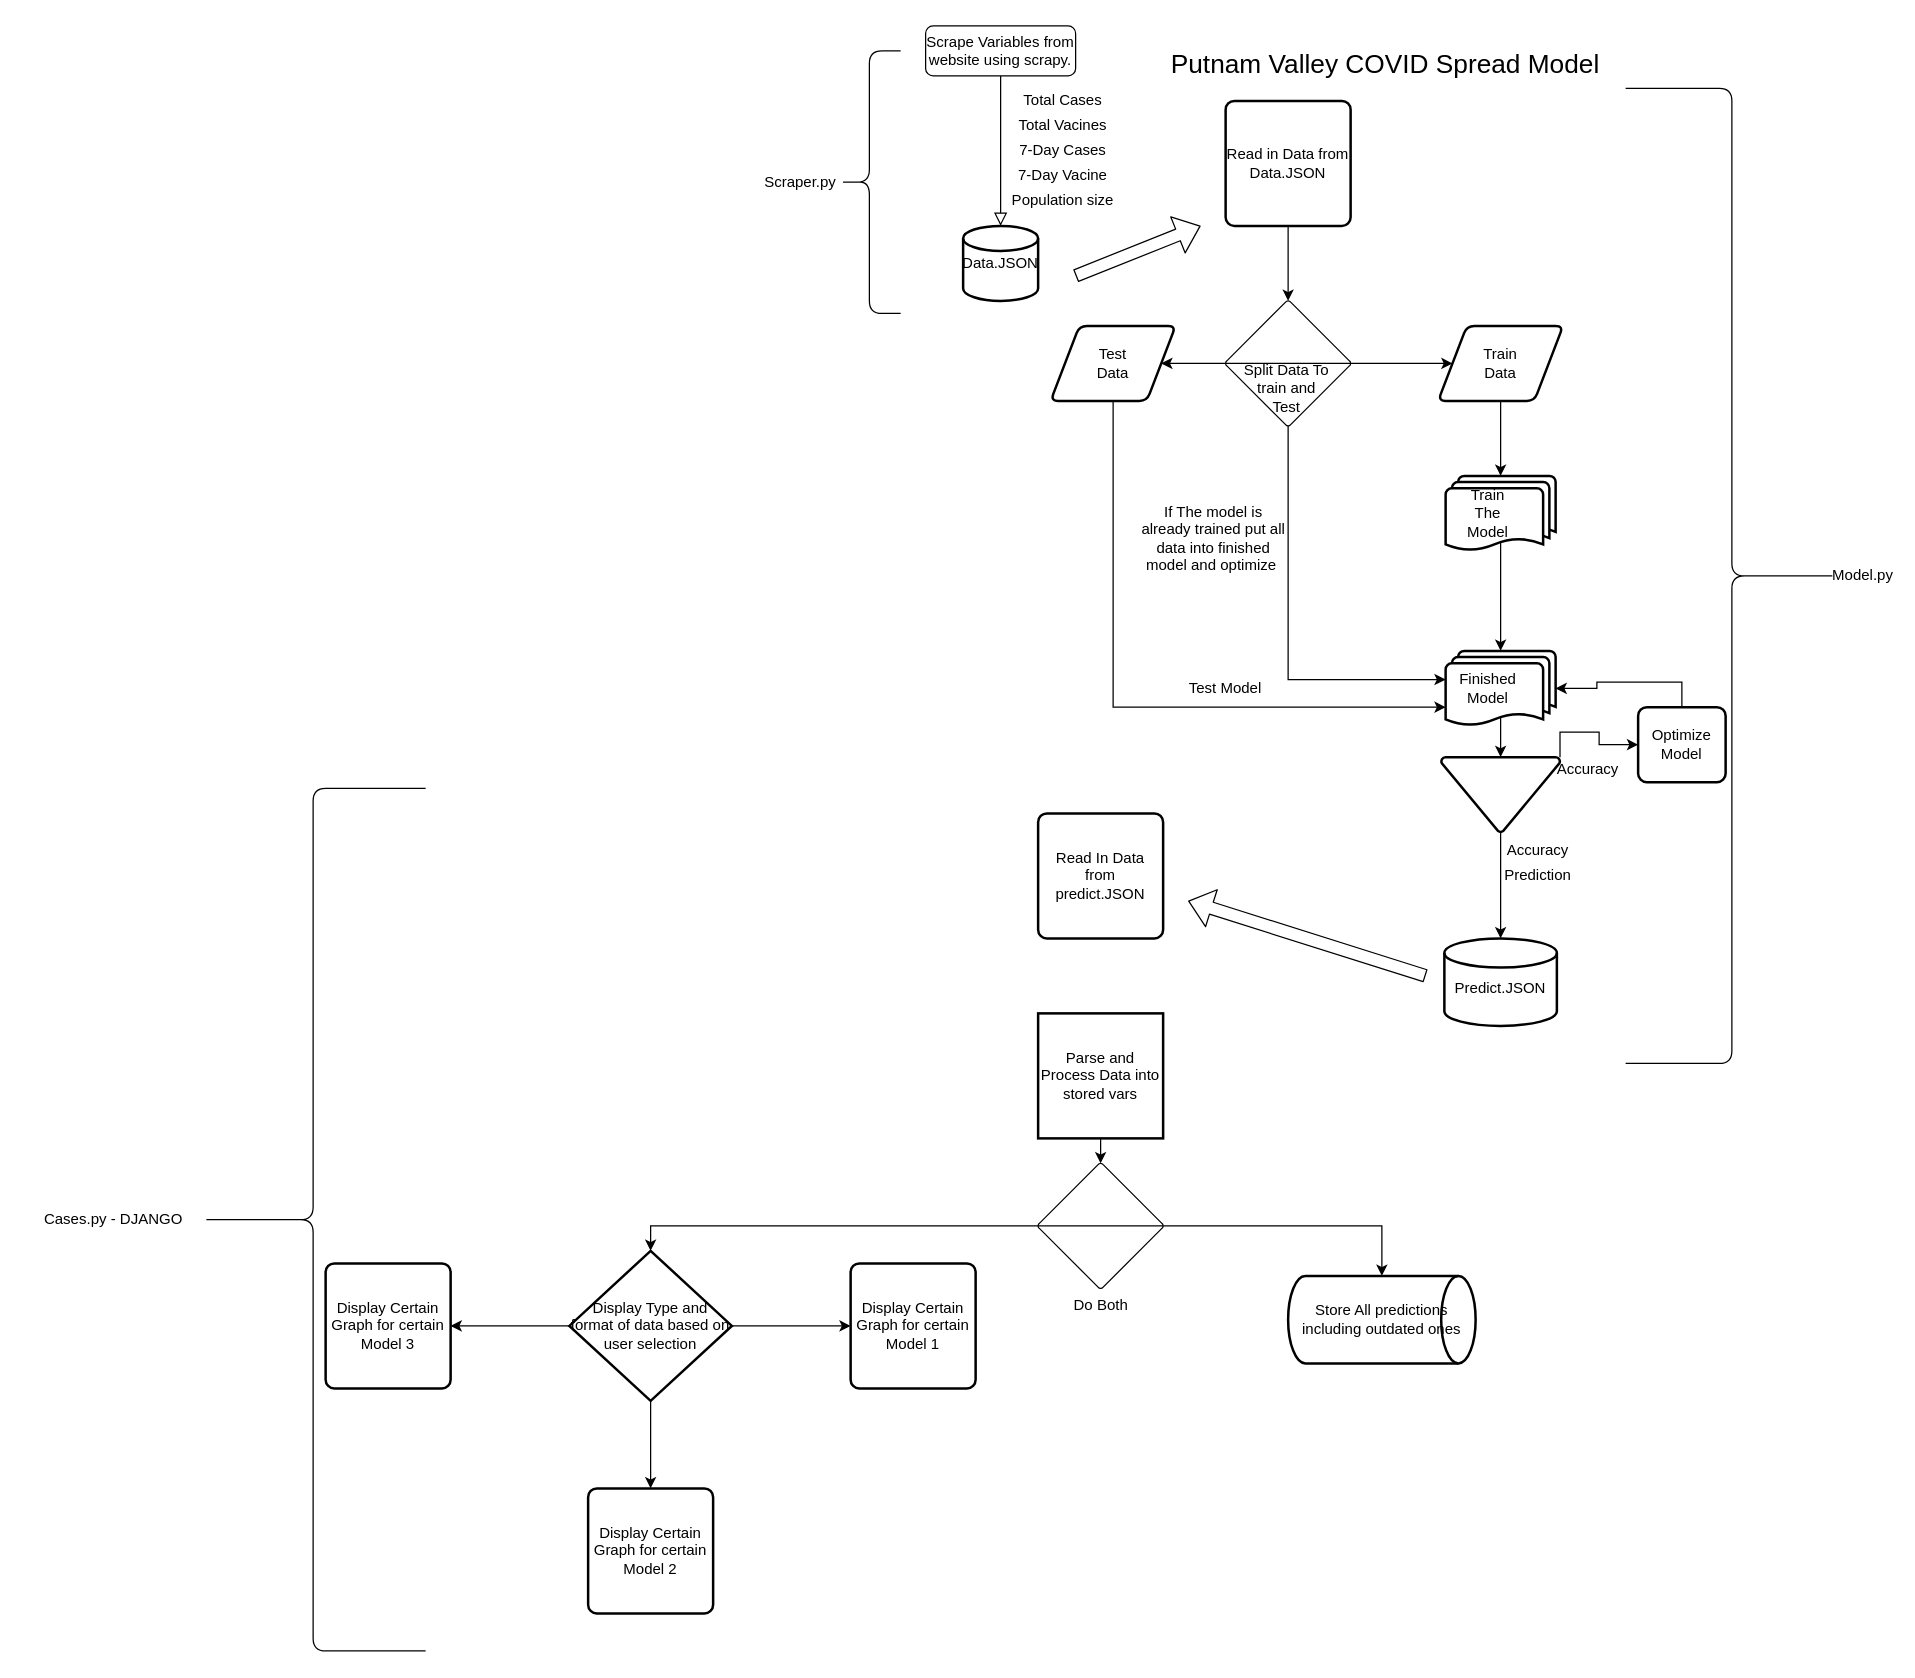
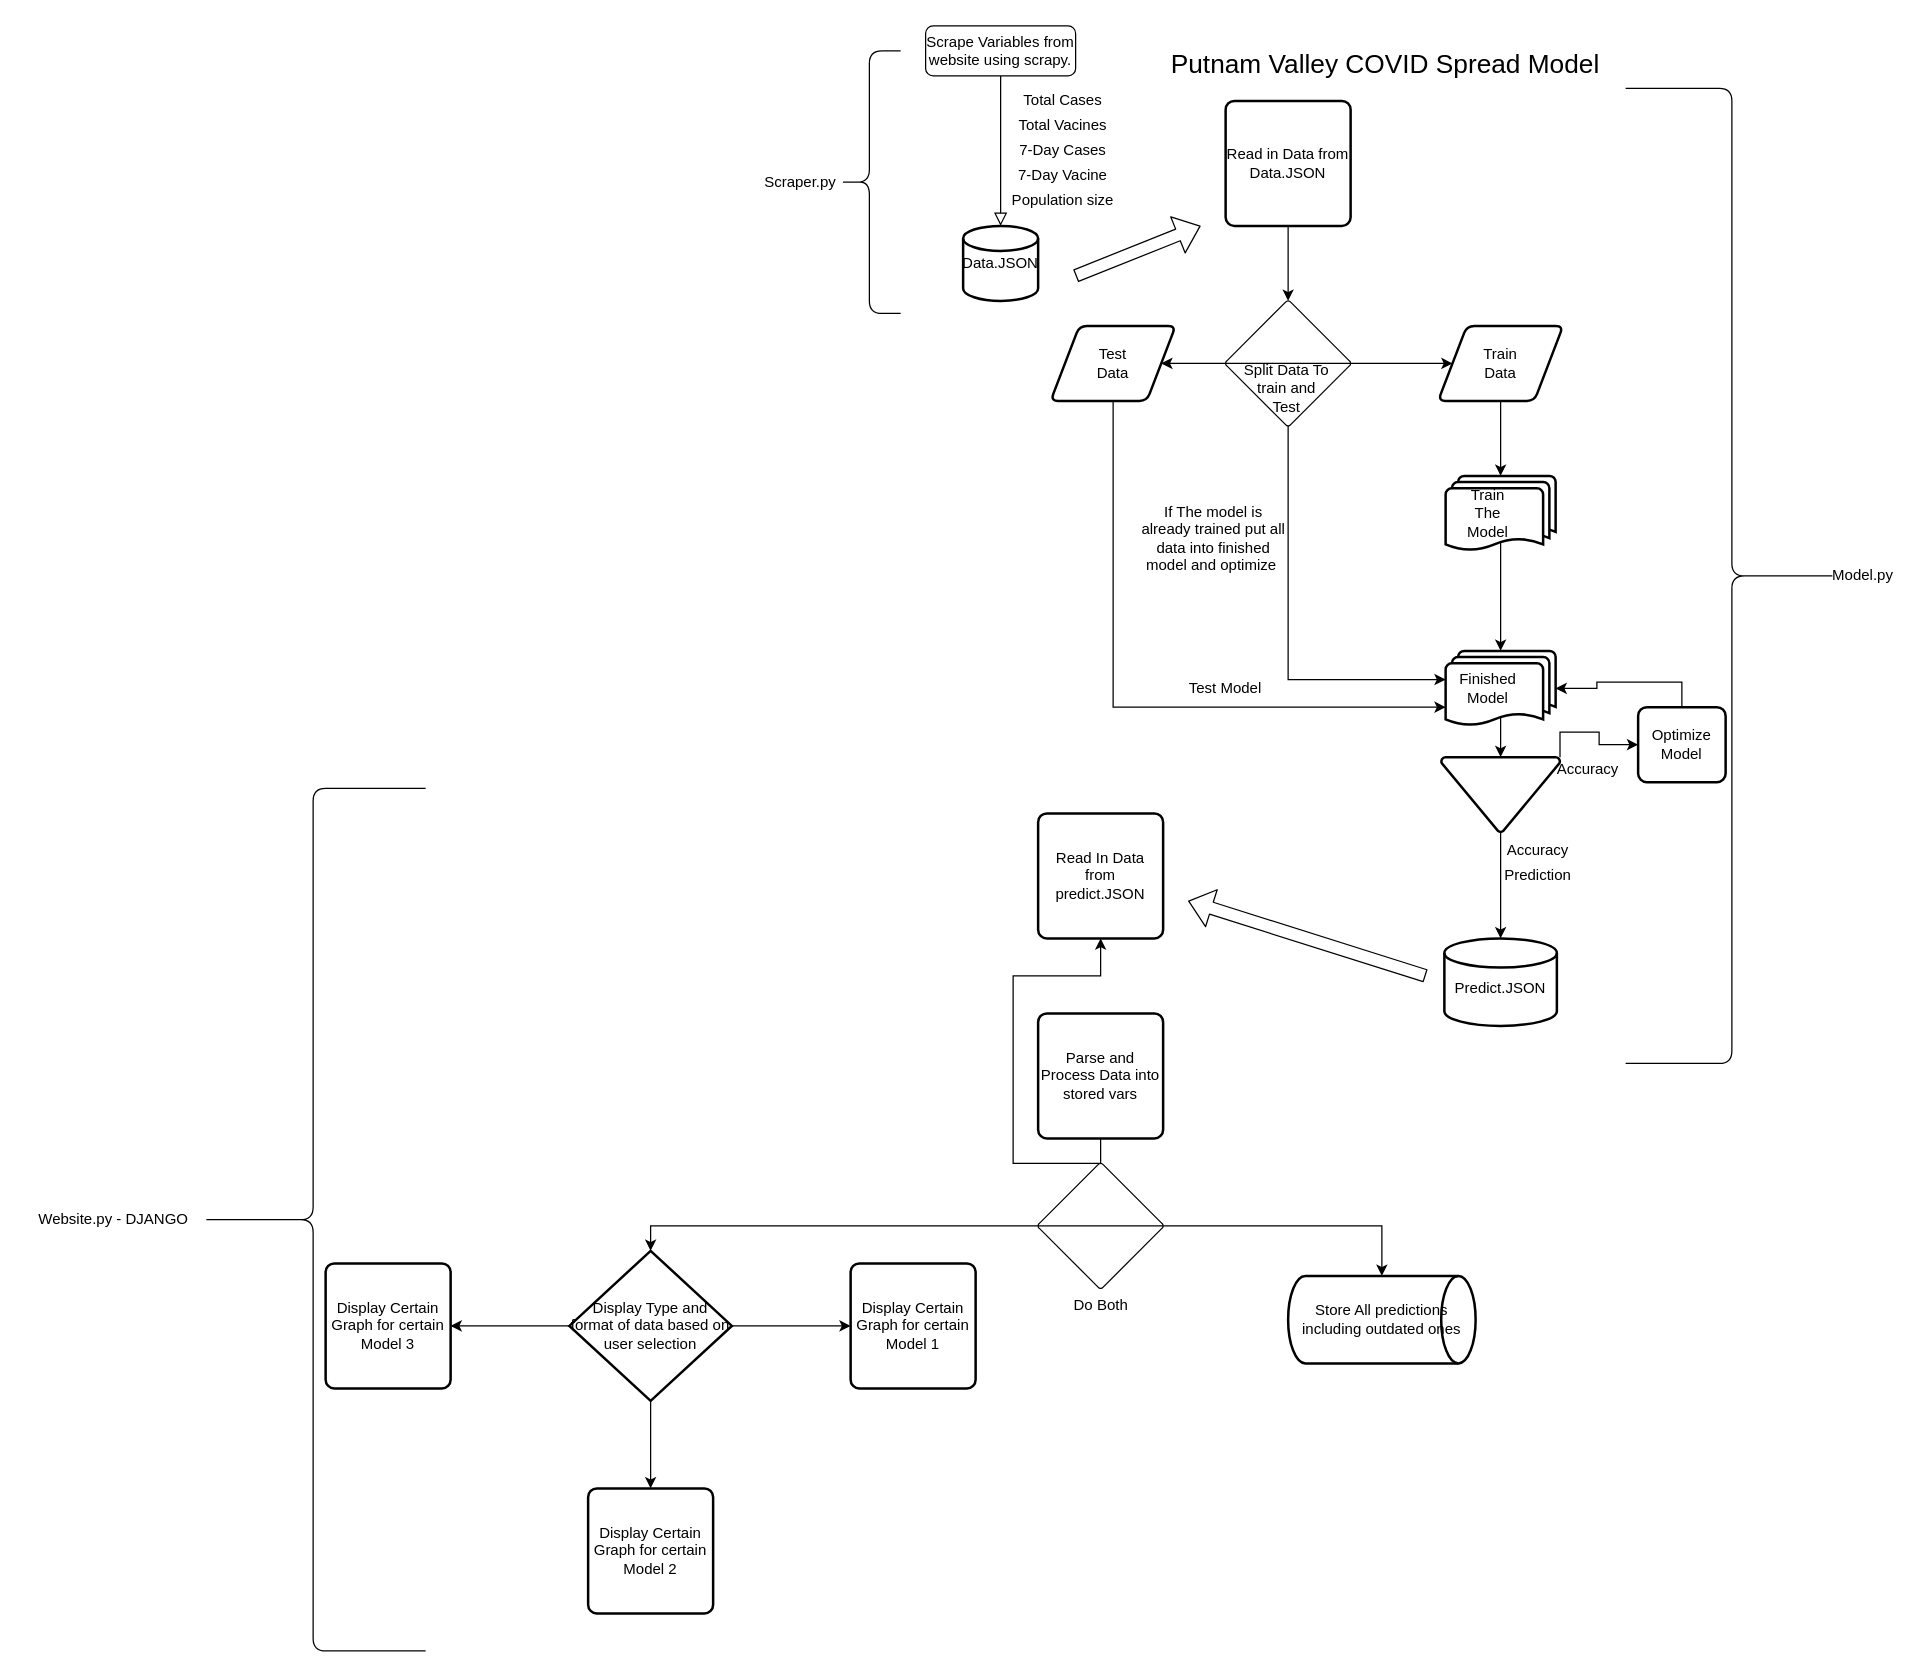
node "Parse and Process Data into stored vars": shape rectangle -> rounded rectangle
edge "Parse and Process Data into stored vars" -> "Do Both": now "Parse and Process Data into stored vars" -> "Read In Data from predict.JSON"
node "Cases.py - DJANGO": label "Cases.py - DJANGO" -> "Website.py - DJANGO"
